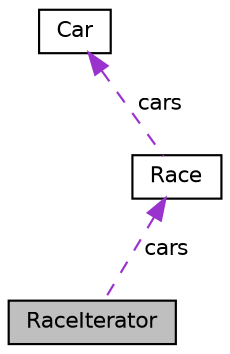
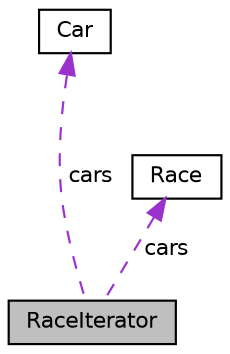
edge "Race" -> "Car": now "RaceIterator" -> "Car"
